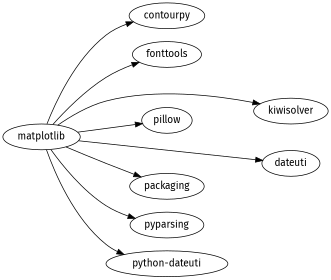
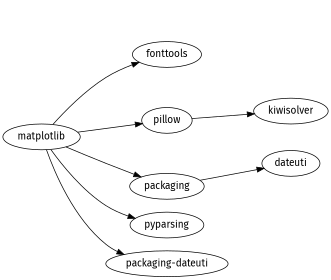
node "contourpy": removed
edge "matplotlib" -> "kiwisolver": now "pillow" -> "kiwisolver"
edge "matplotlib" -> "dateuti": now "packaging" -> "dateuti"
node "python-dateuti": label "python-dateuti" -> "packaging-dateuti"
